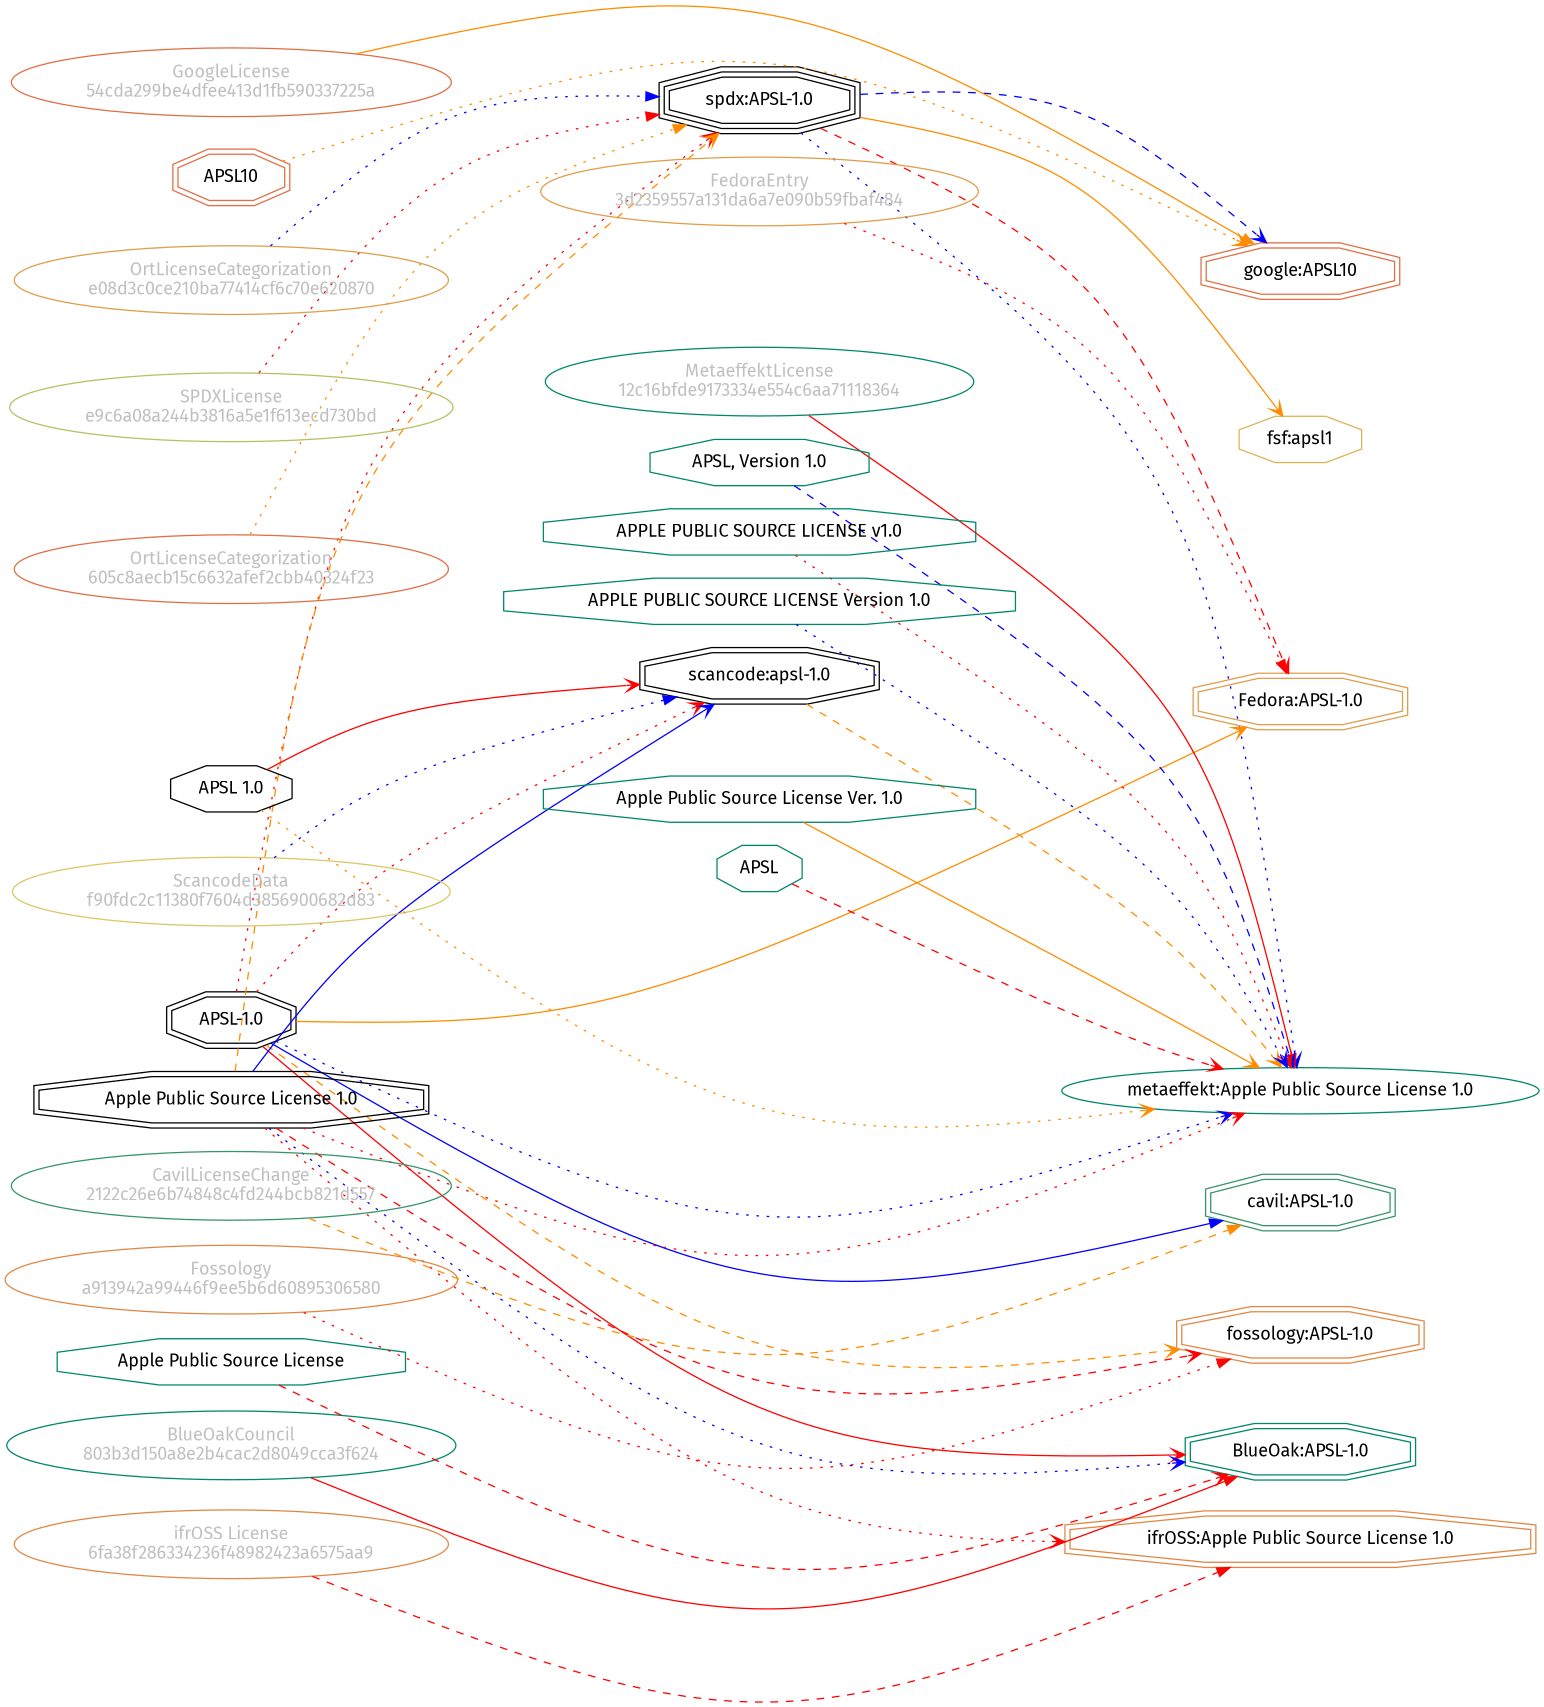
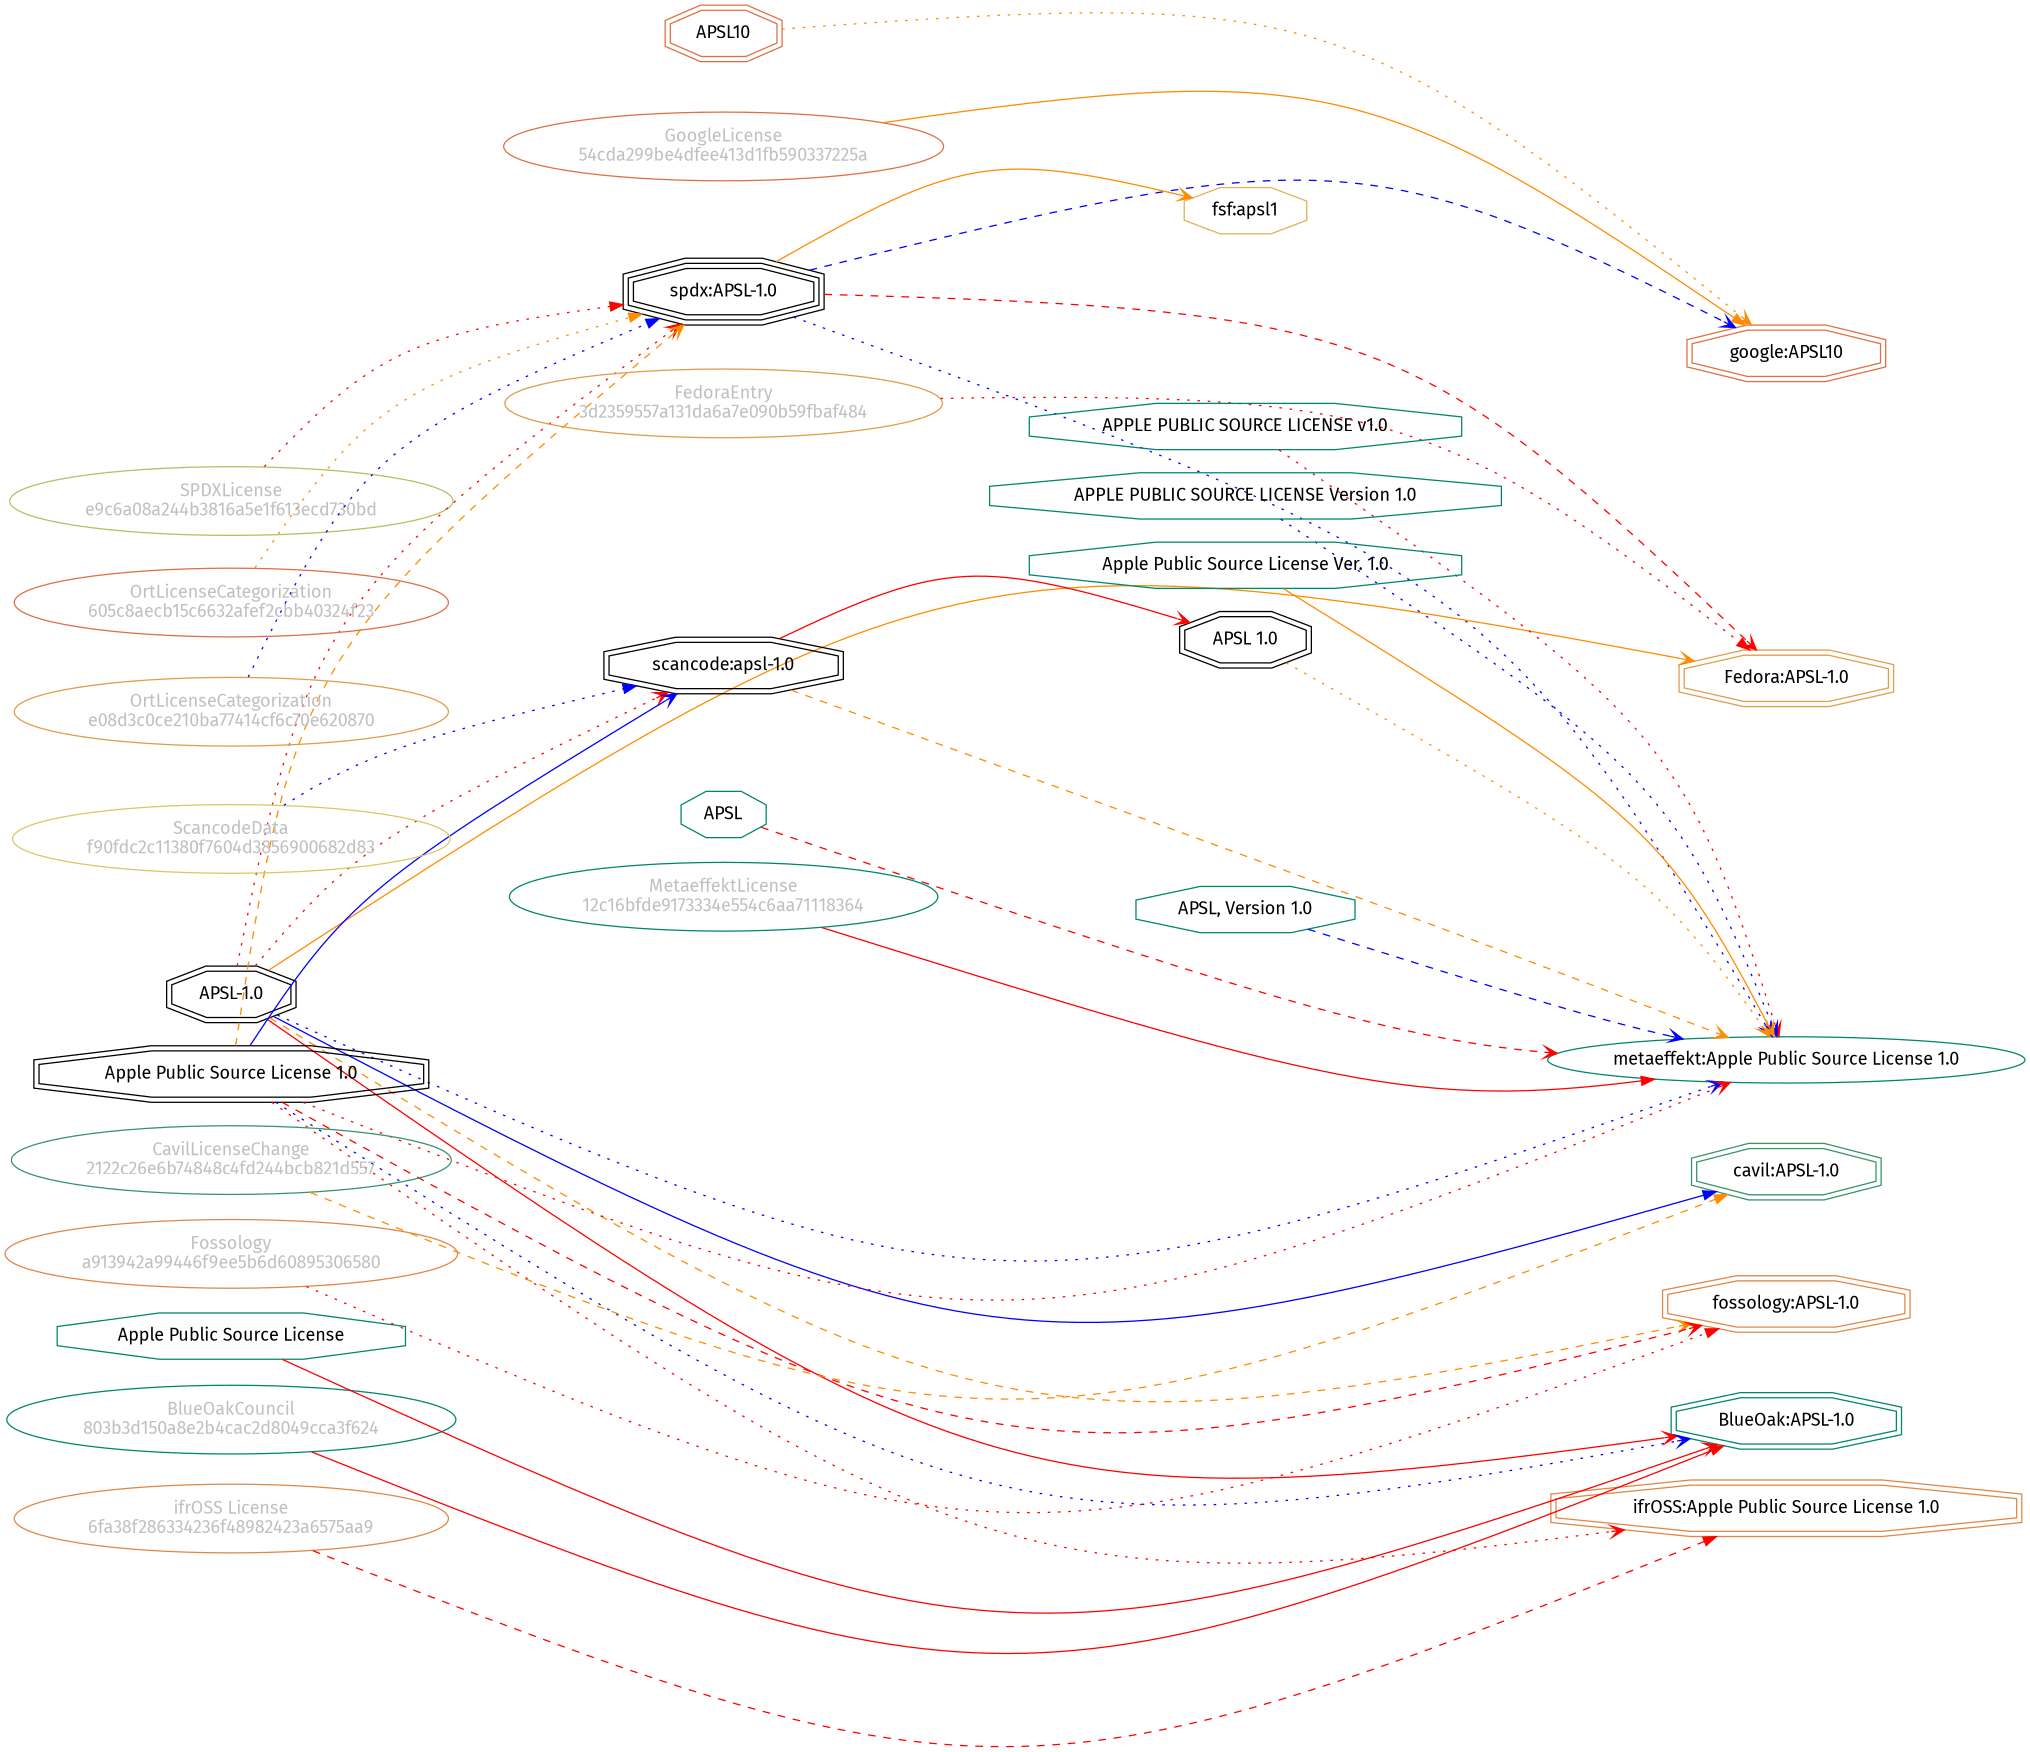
edge "APSL 1.0" -> "scancode:apsl-1.0": reversed
node "APSL 1.0": shape octagon -> doubleoctagon
edge "Apple Public Source License" -> "BlueOak:APSL-1.0": style dashed -> solid
